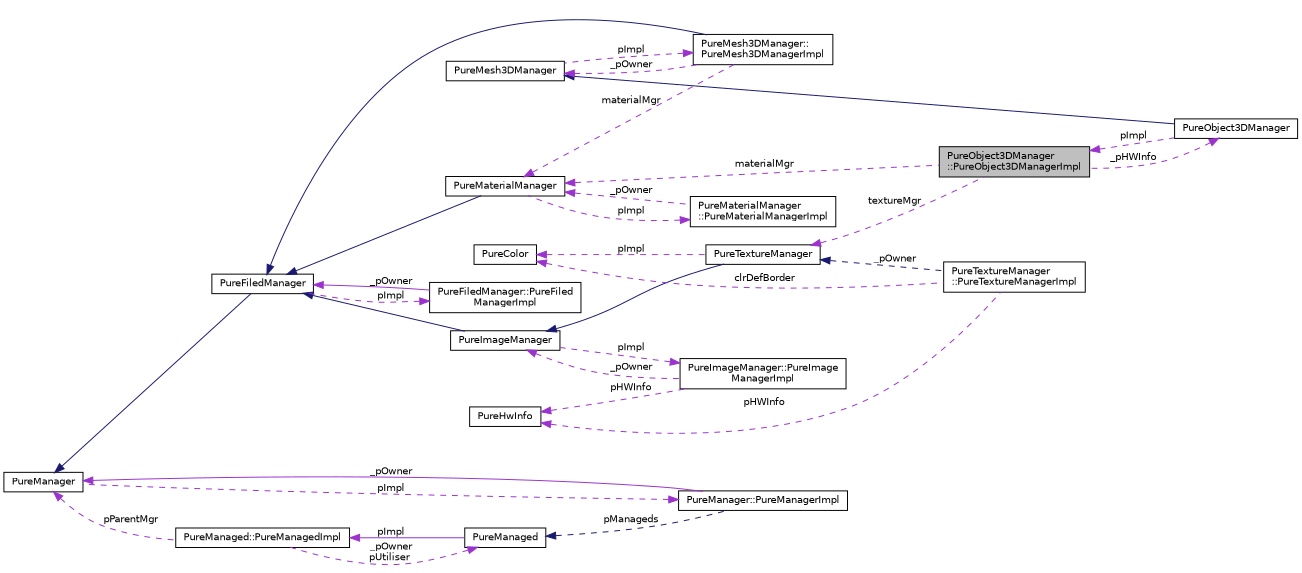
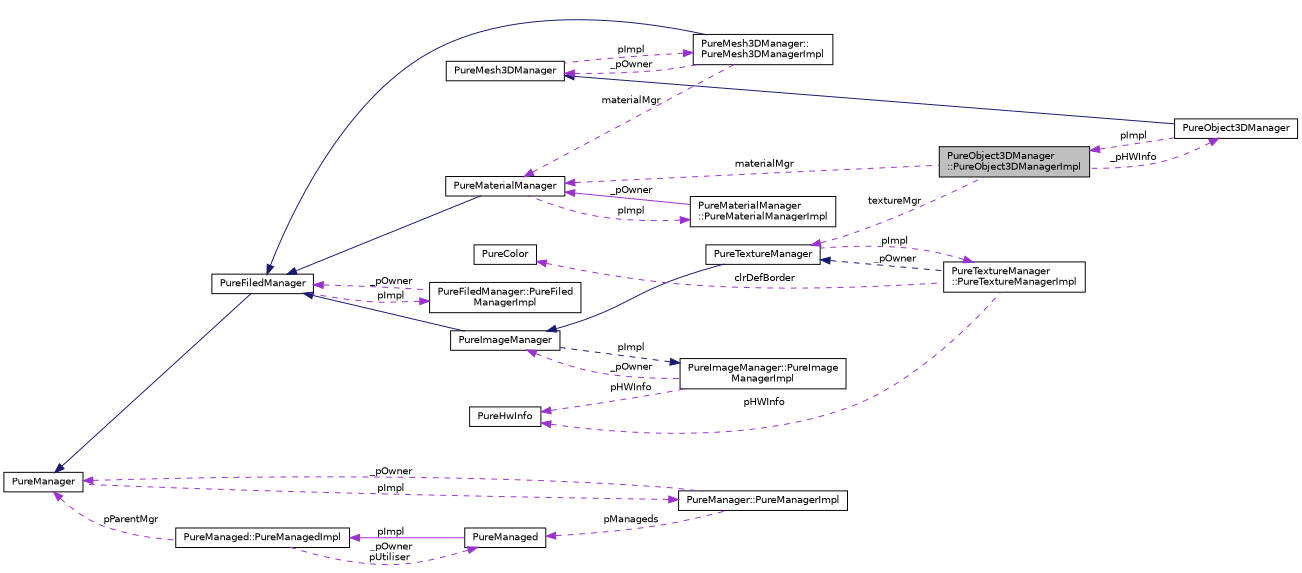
edge "PureMaterialManager ::PureMaterialManagerImpl" -> "PureMaterialManager": style dashed -> solid
edge "PureTextureManager" -> "PureColor": now "PureTextureManager" -> "PureTextureManager ::PureTextureManagerImpl"
edge "PureFiledManager::PureFiled ManagerImpl" -> "PureFiledManager": style solid -> dashed
edge "PureImageManager" -> "PureImageManager::PureImage ManagerImpl": color darkorchid3 -> midnightblue
edge "PureManager::PureManagerImpl" -> "PureManager": style solid -> dashed
edge "PureManager::PureManagerImpl" -> "PureManaged": color midnightblue -> darkorchid3
